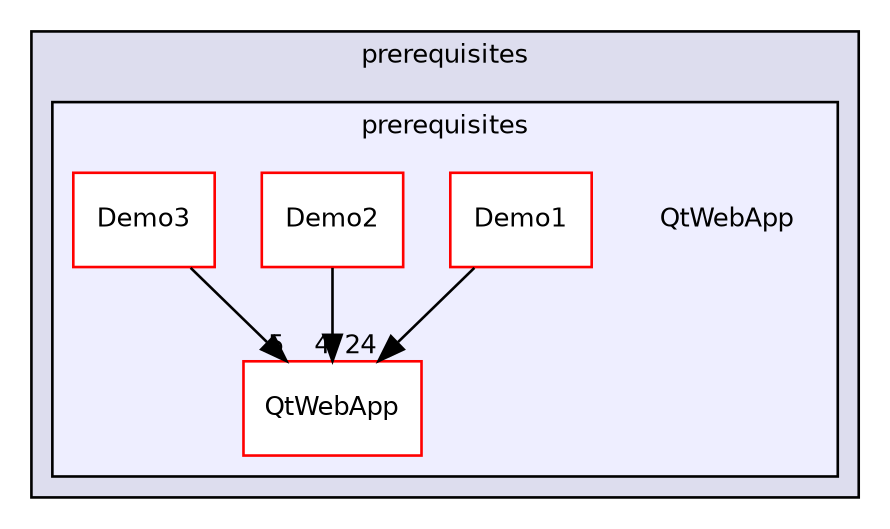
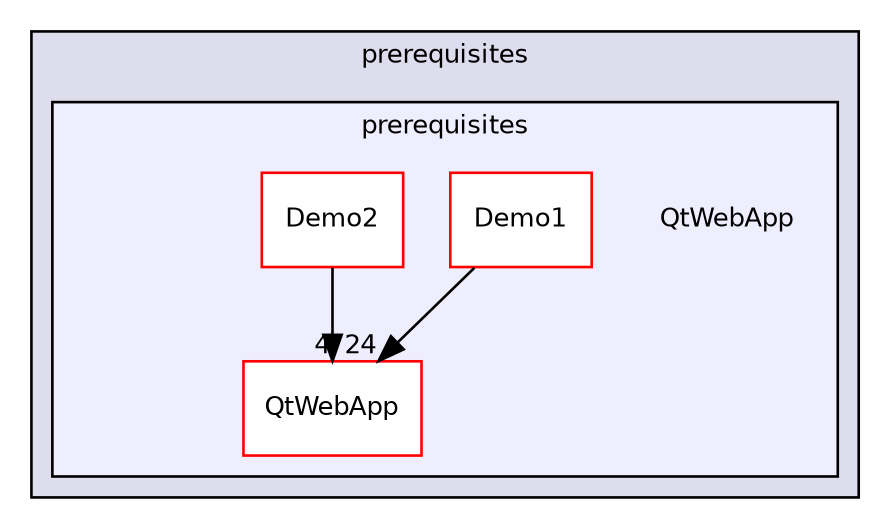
node "Demo3": removed
